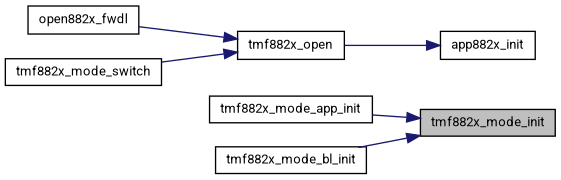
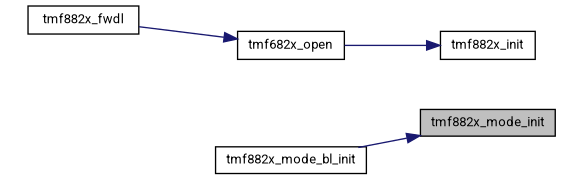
node "open882x_fwdl": label "open882x_fwdl" -> "tmf882x_fwdl"
node "tmf882x_open": label "tmf882x_open" -> "tmf682x_open"
node "app882x_init": label "app882x_init" -> "tmf882x_init"
node "tmf882x_mode_switch": removed
node "tmf882x_mode_app_init": removed
